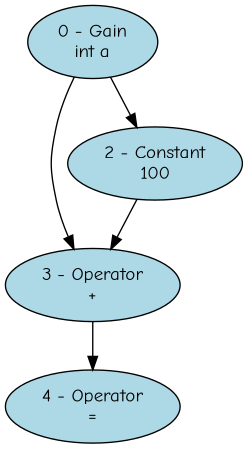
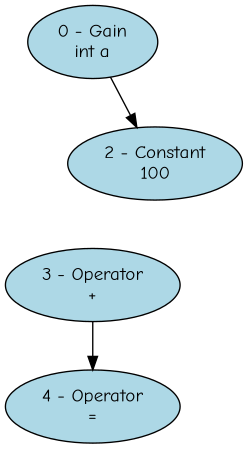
edge "0 - Gain int a" -> "3 - Operator +": removed
edge "2 - Constant 100" -> "3 - Operator +": removed
